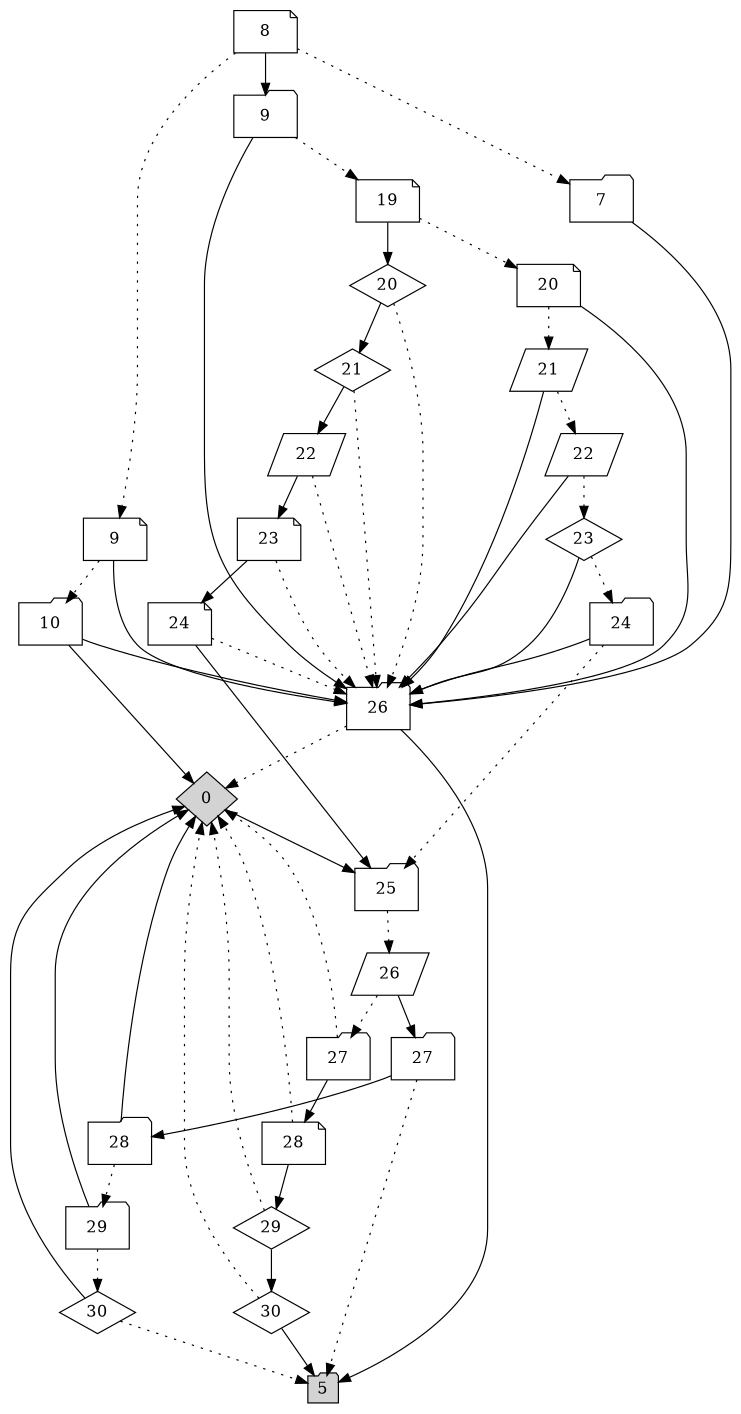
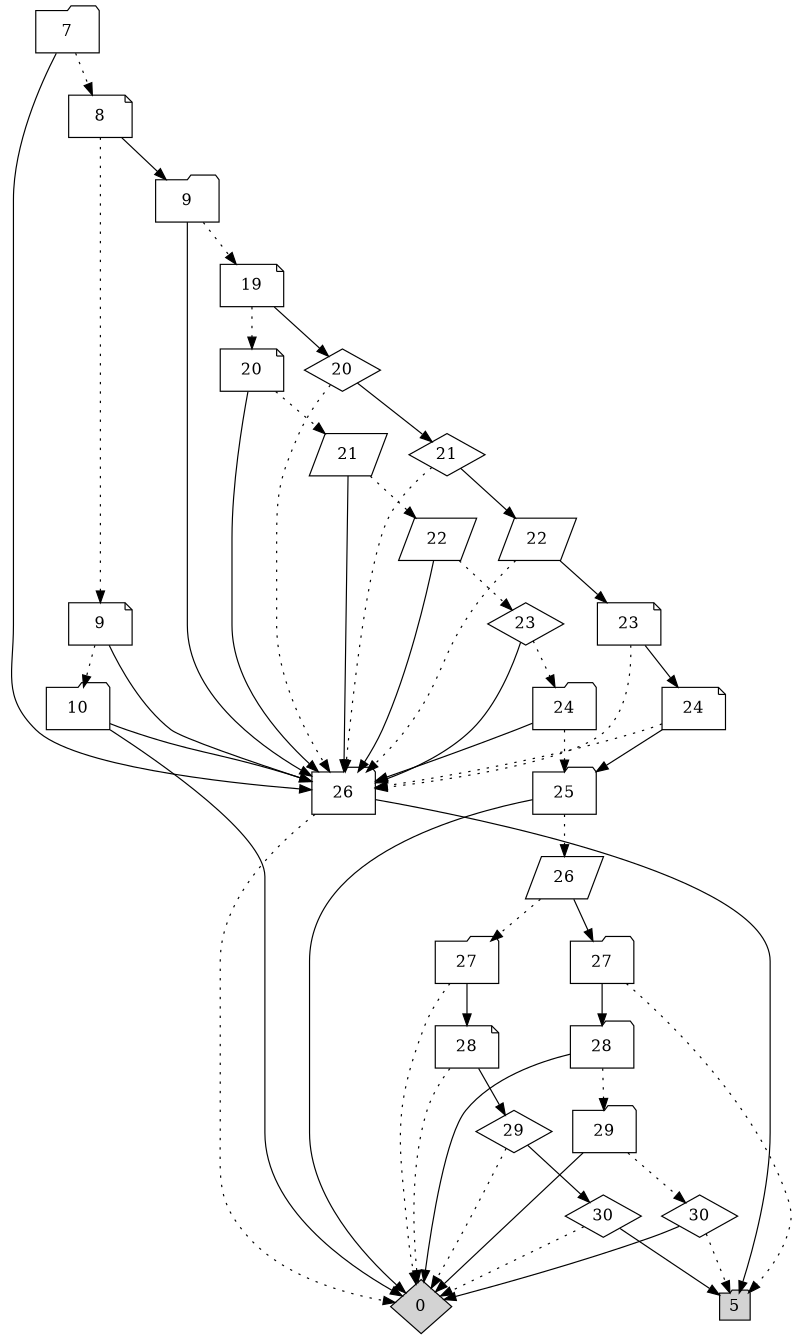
edge "8" -> "7": reversed
edge "0" -> "25": reversed
